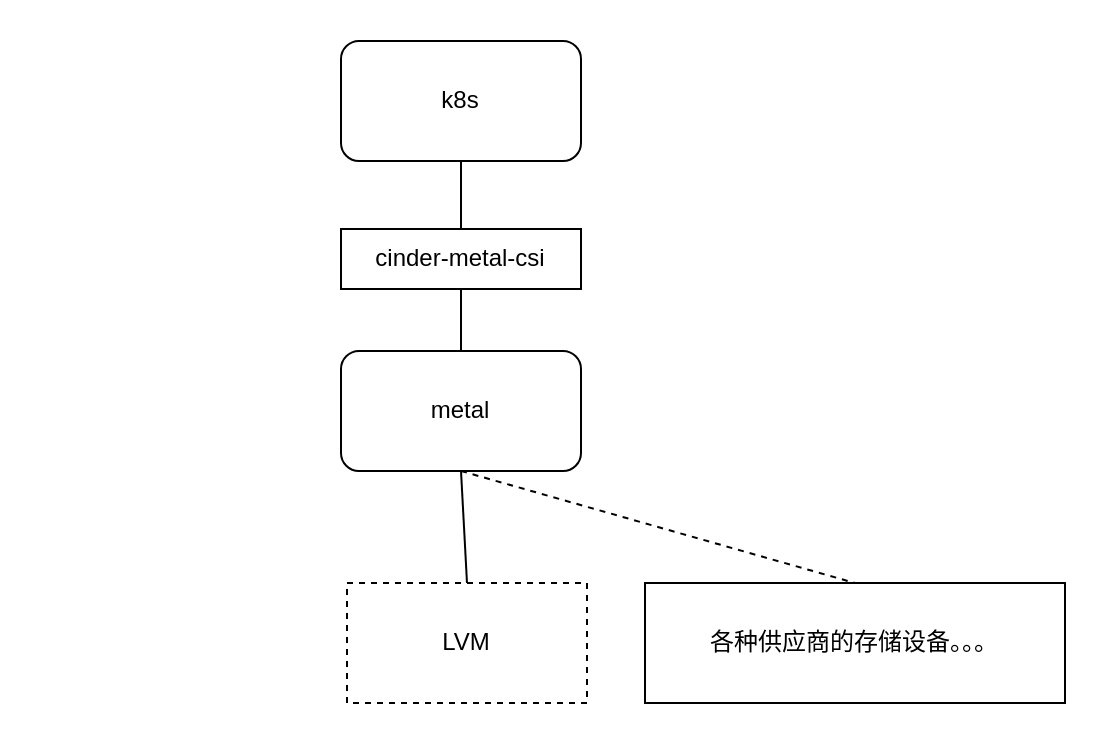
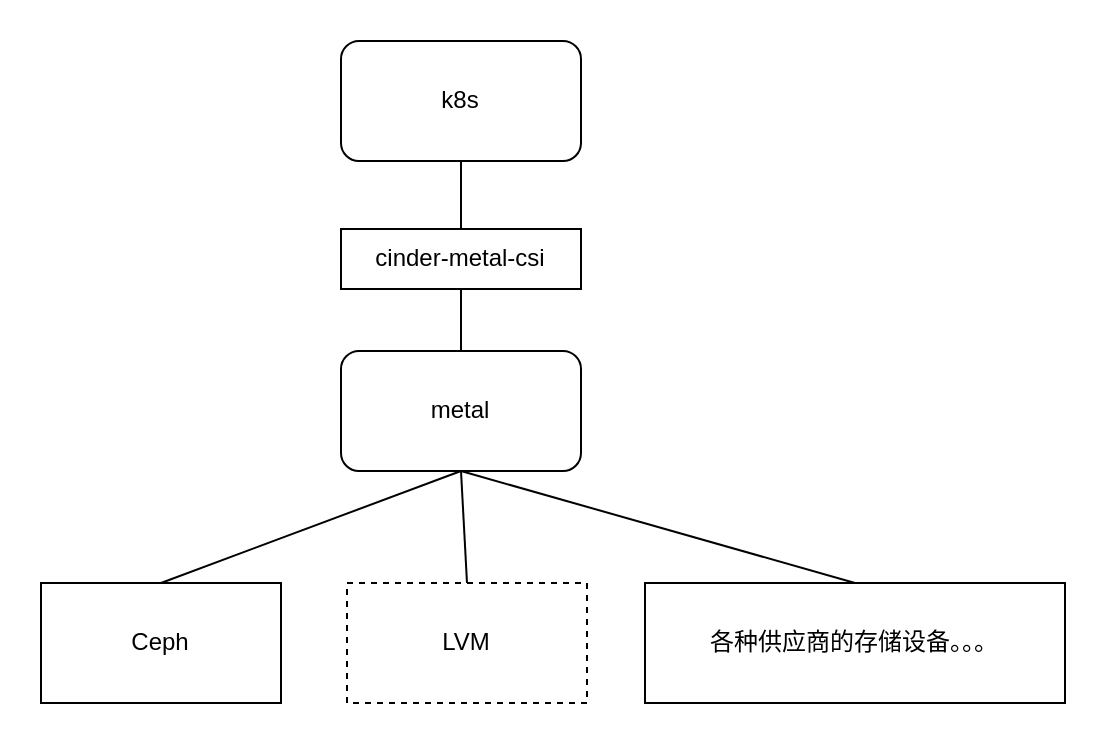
edge "metal" -- "各种供应商的存储设备。。。": style dashed -> solid
edge "metal" -- "Ceph": added
node "Ceph": added
